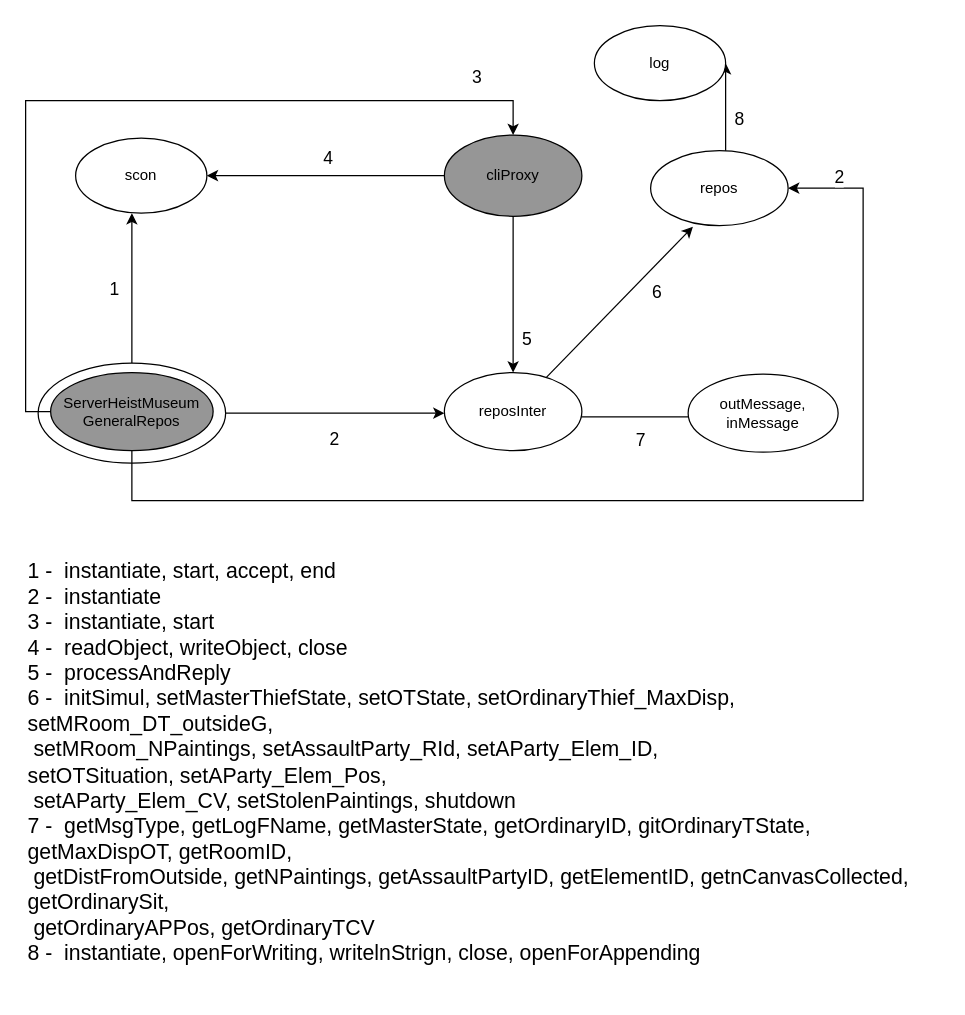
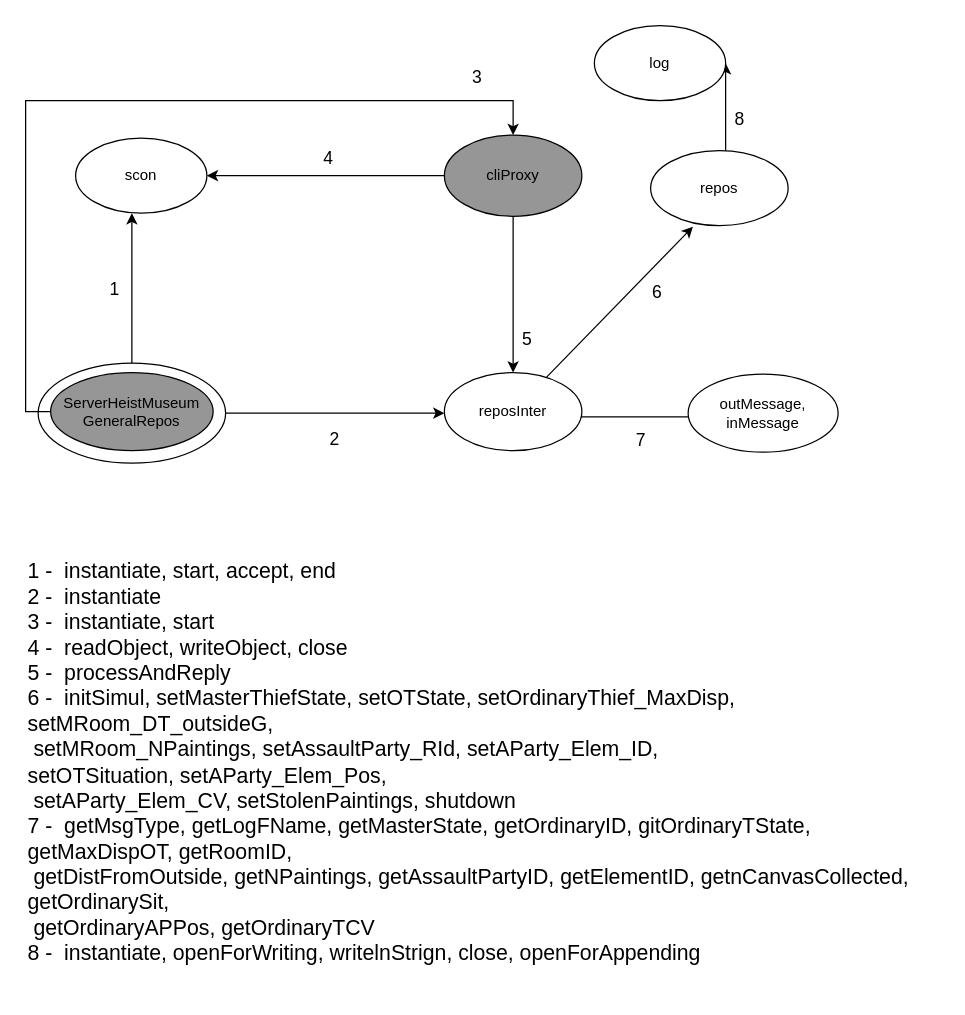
edge "ServerHeistMuseum GeneralRepos" -> "repos": removed, label "2"
